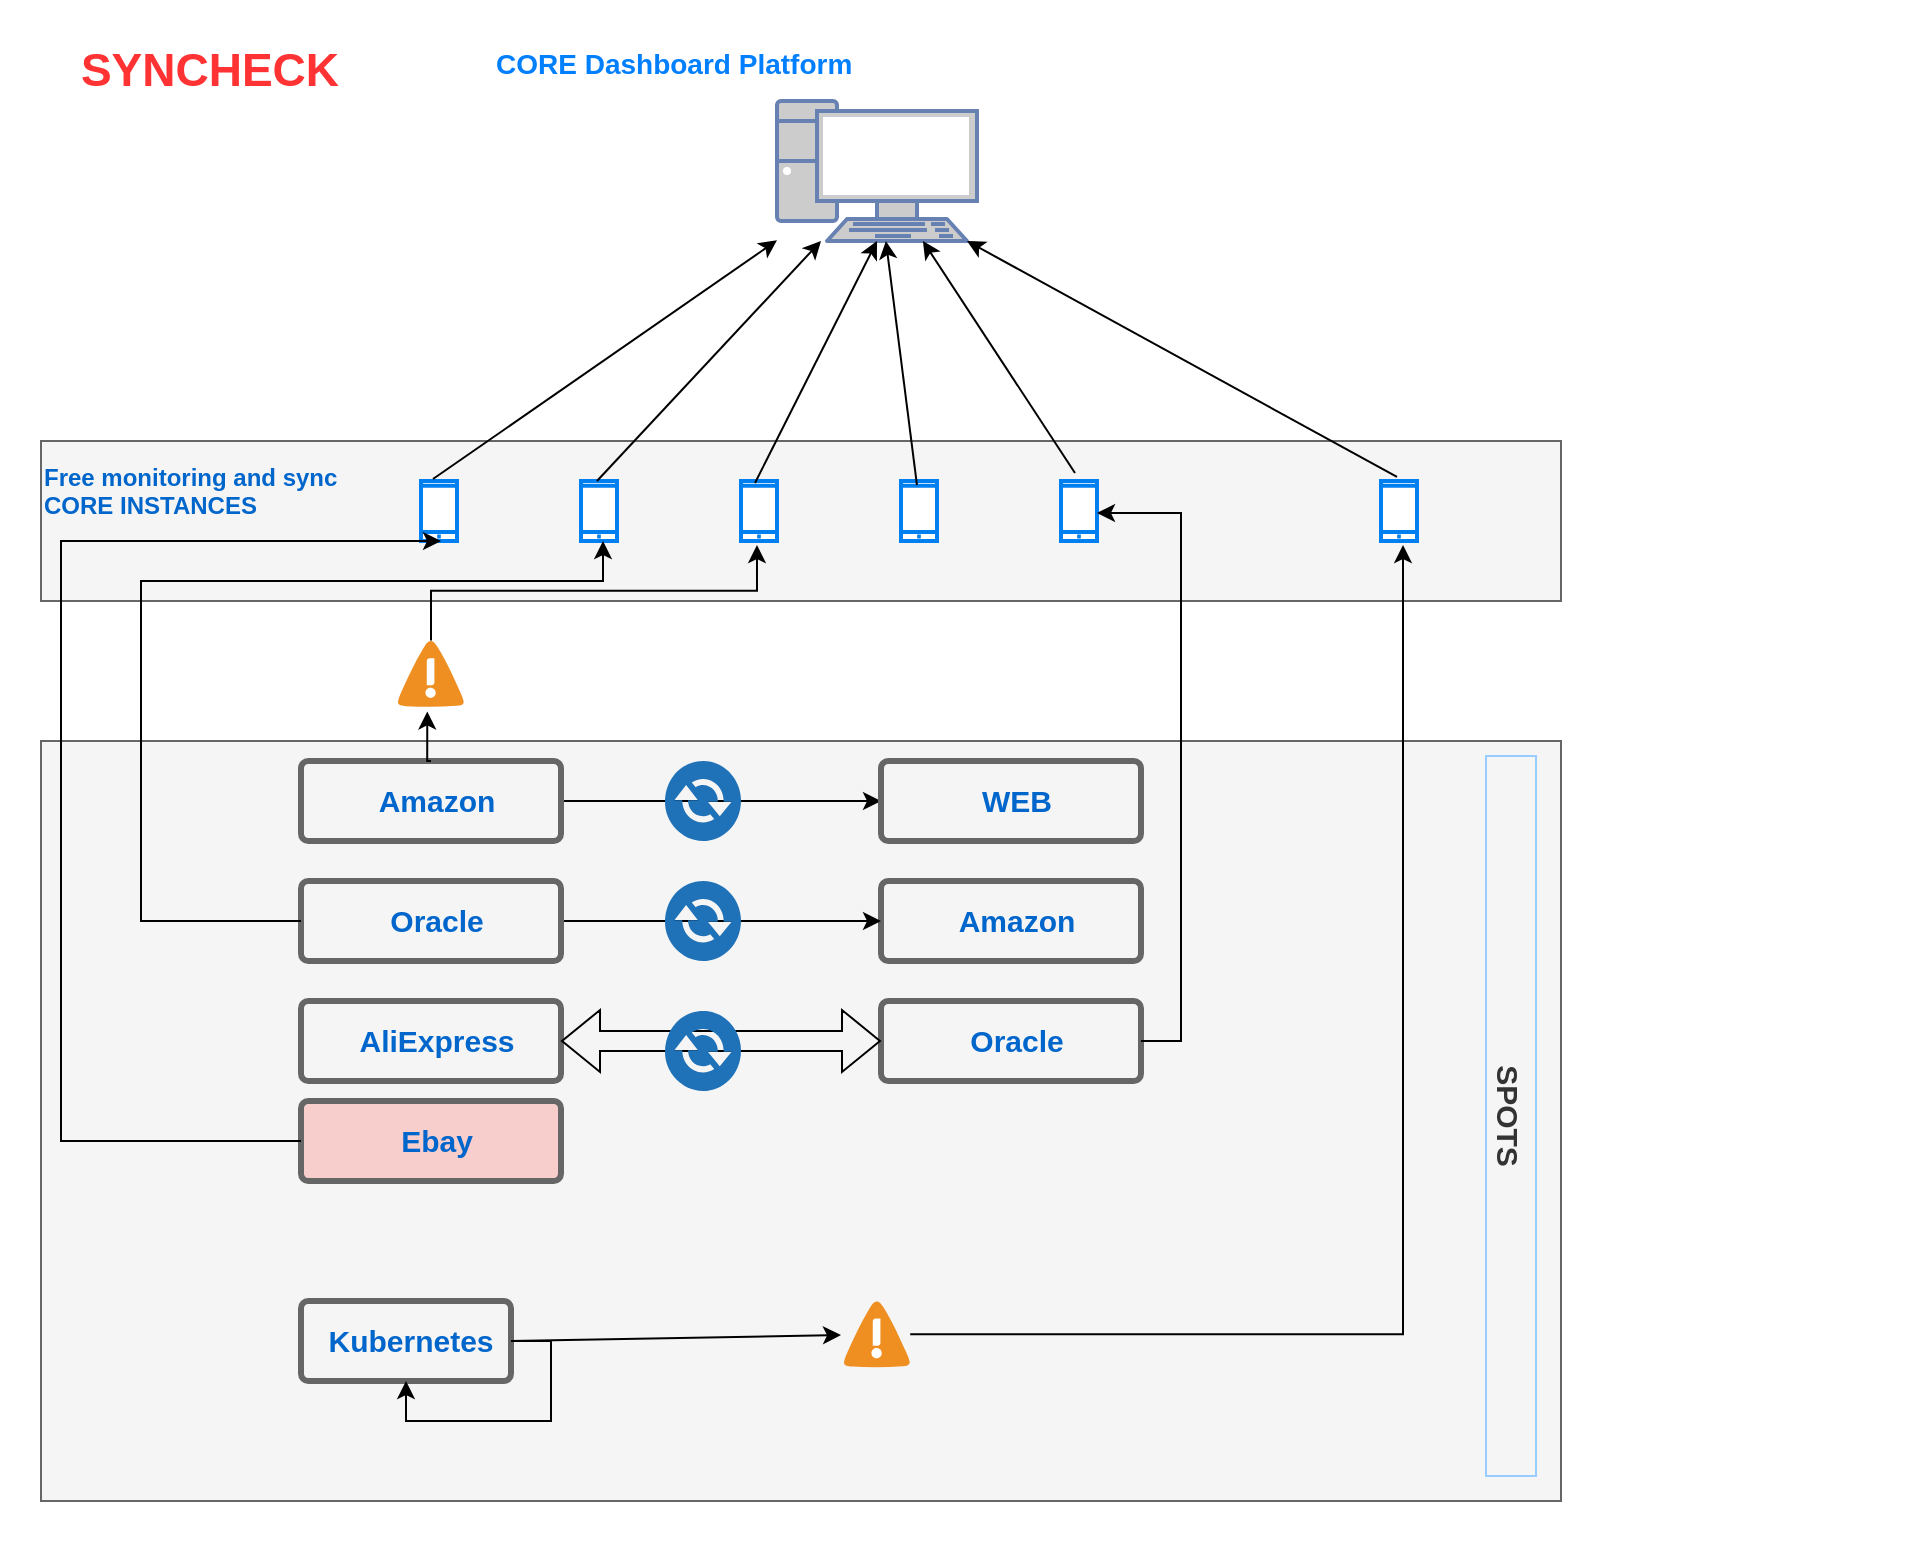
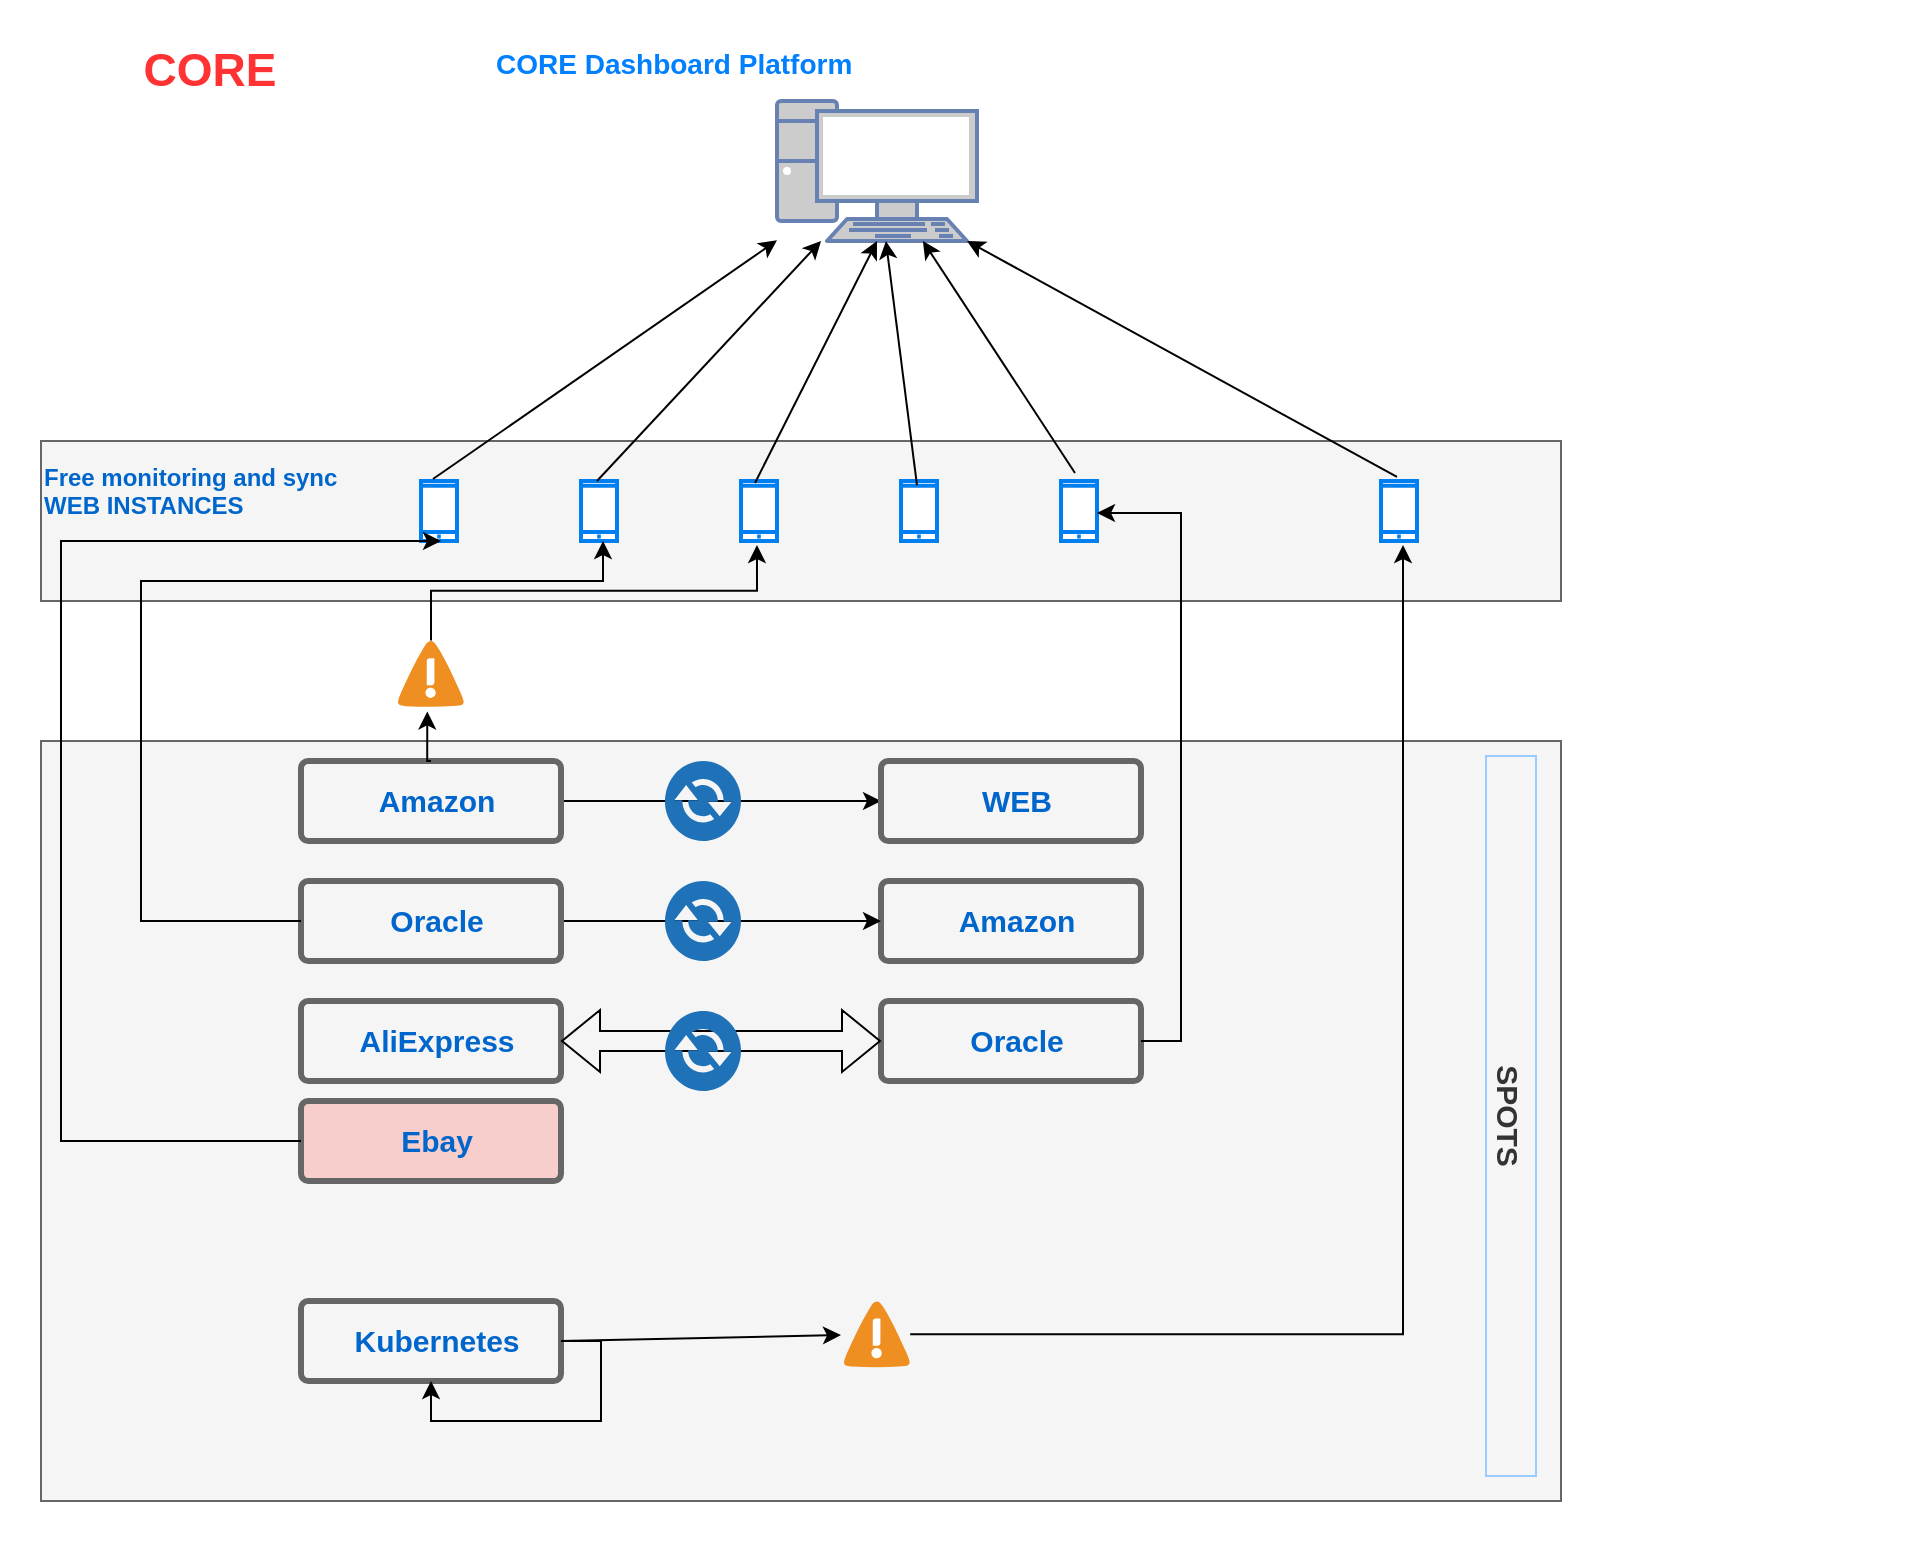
node "SYNCHECK": label "SYNCHECK" -> "CORE"
node "Free monitoring and sync CORE INSTANCES": label "Free monitoring and sync CORE INSTANCES" -> "Free monitoring and sync WEB INSTANCES"
node "Kubernetes": size 210x80 -> 260x80
